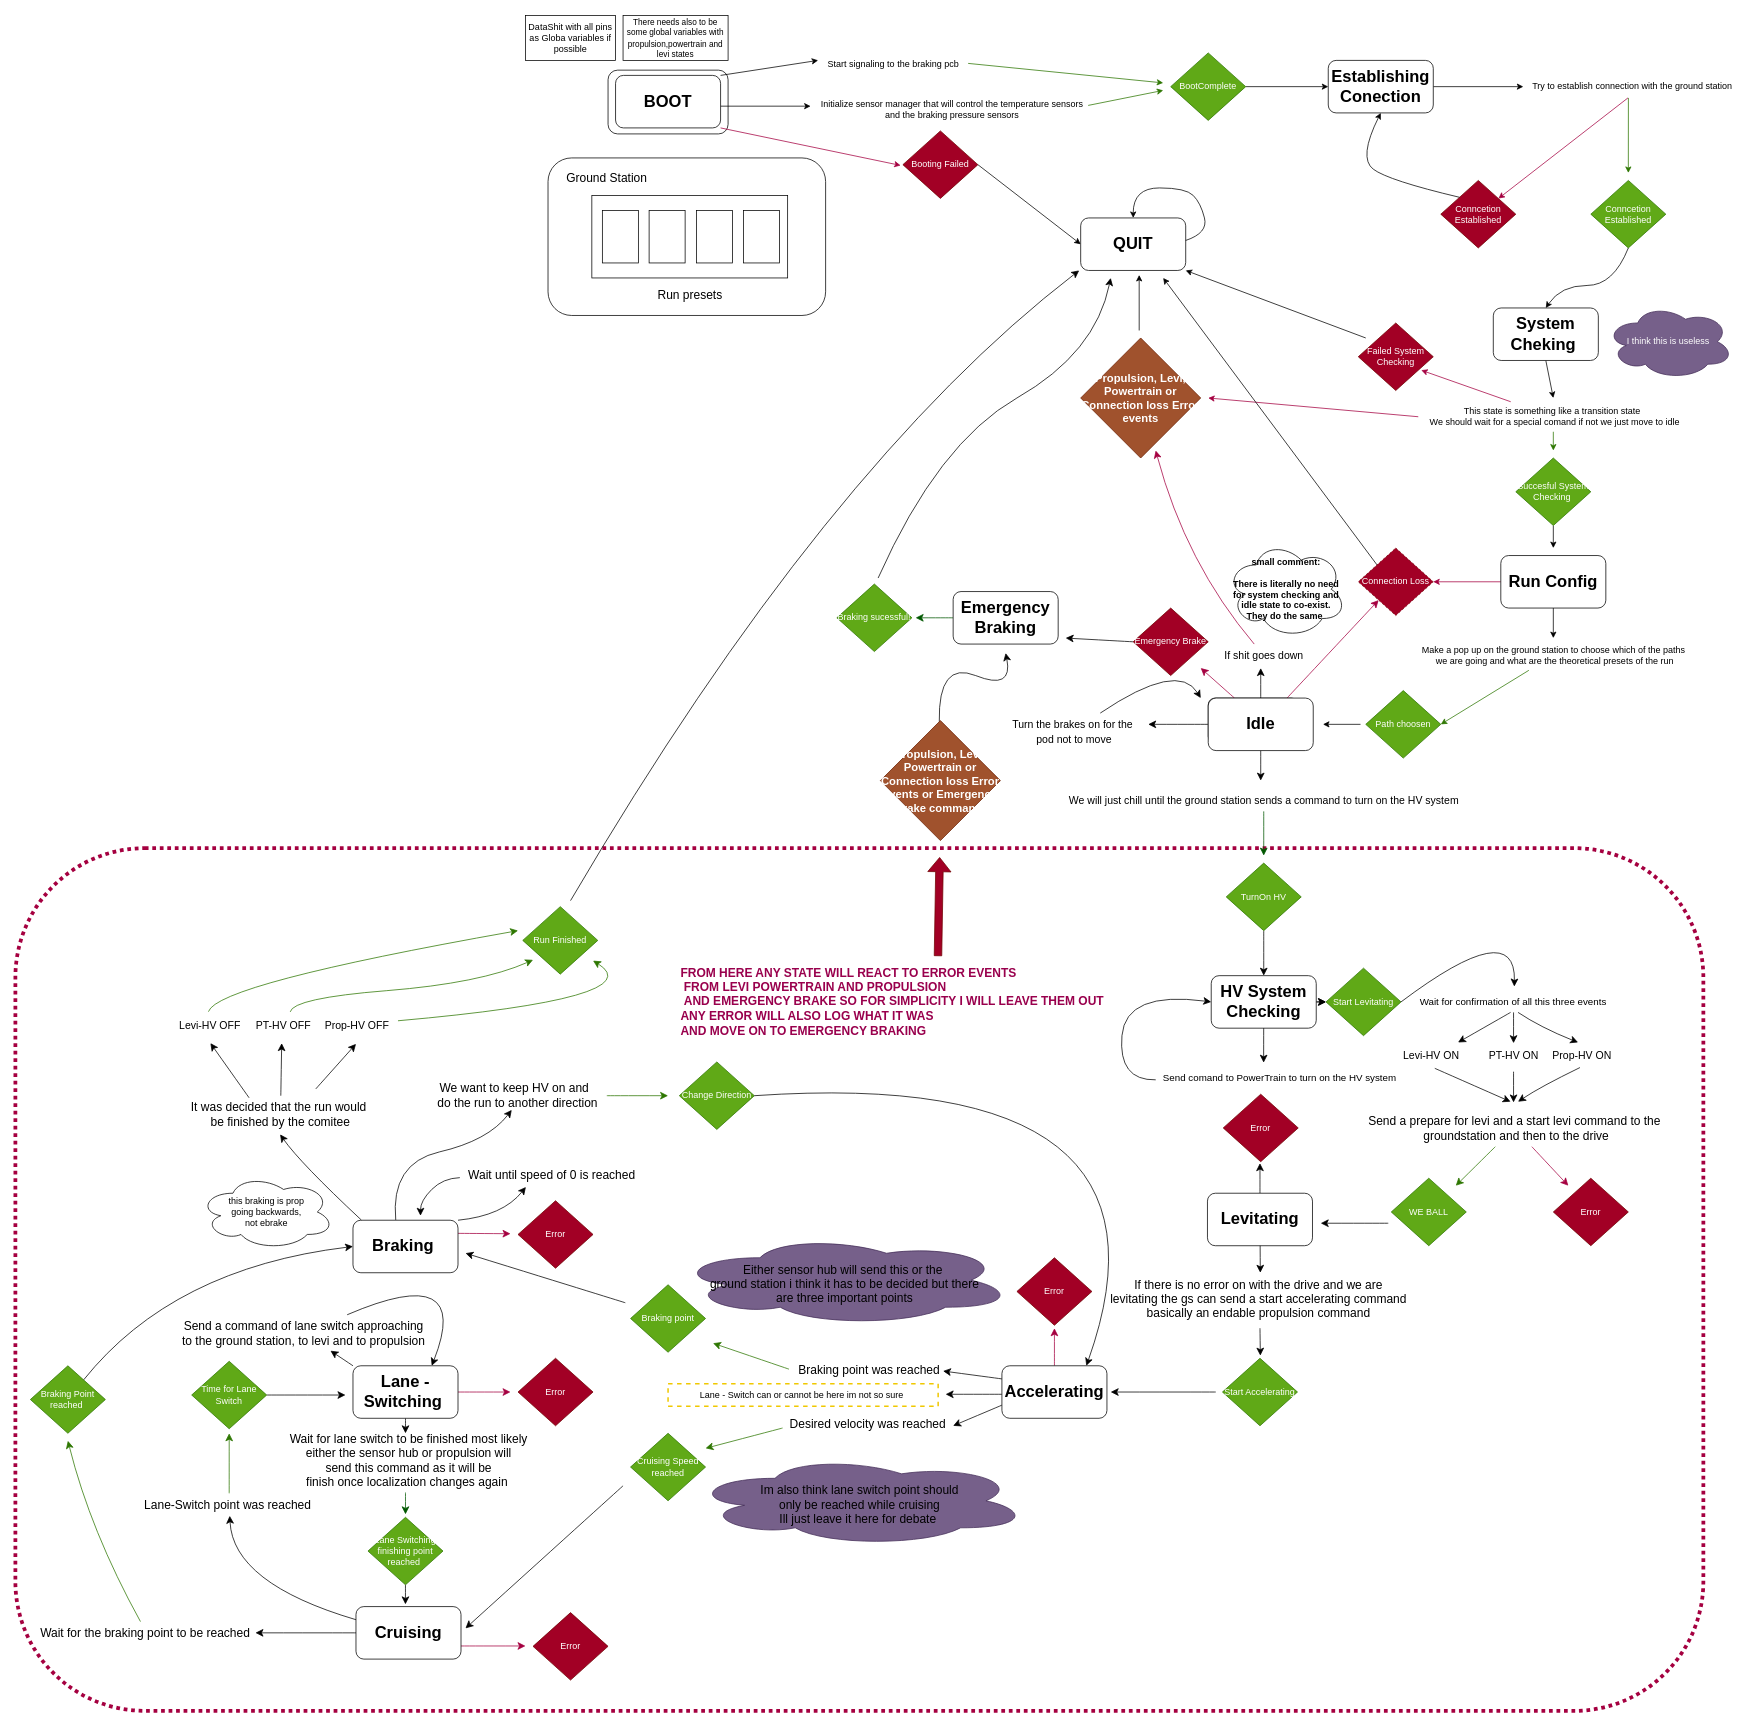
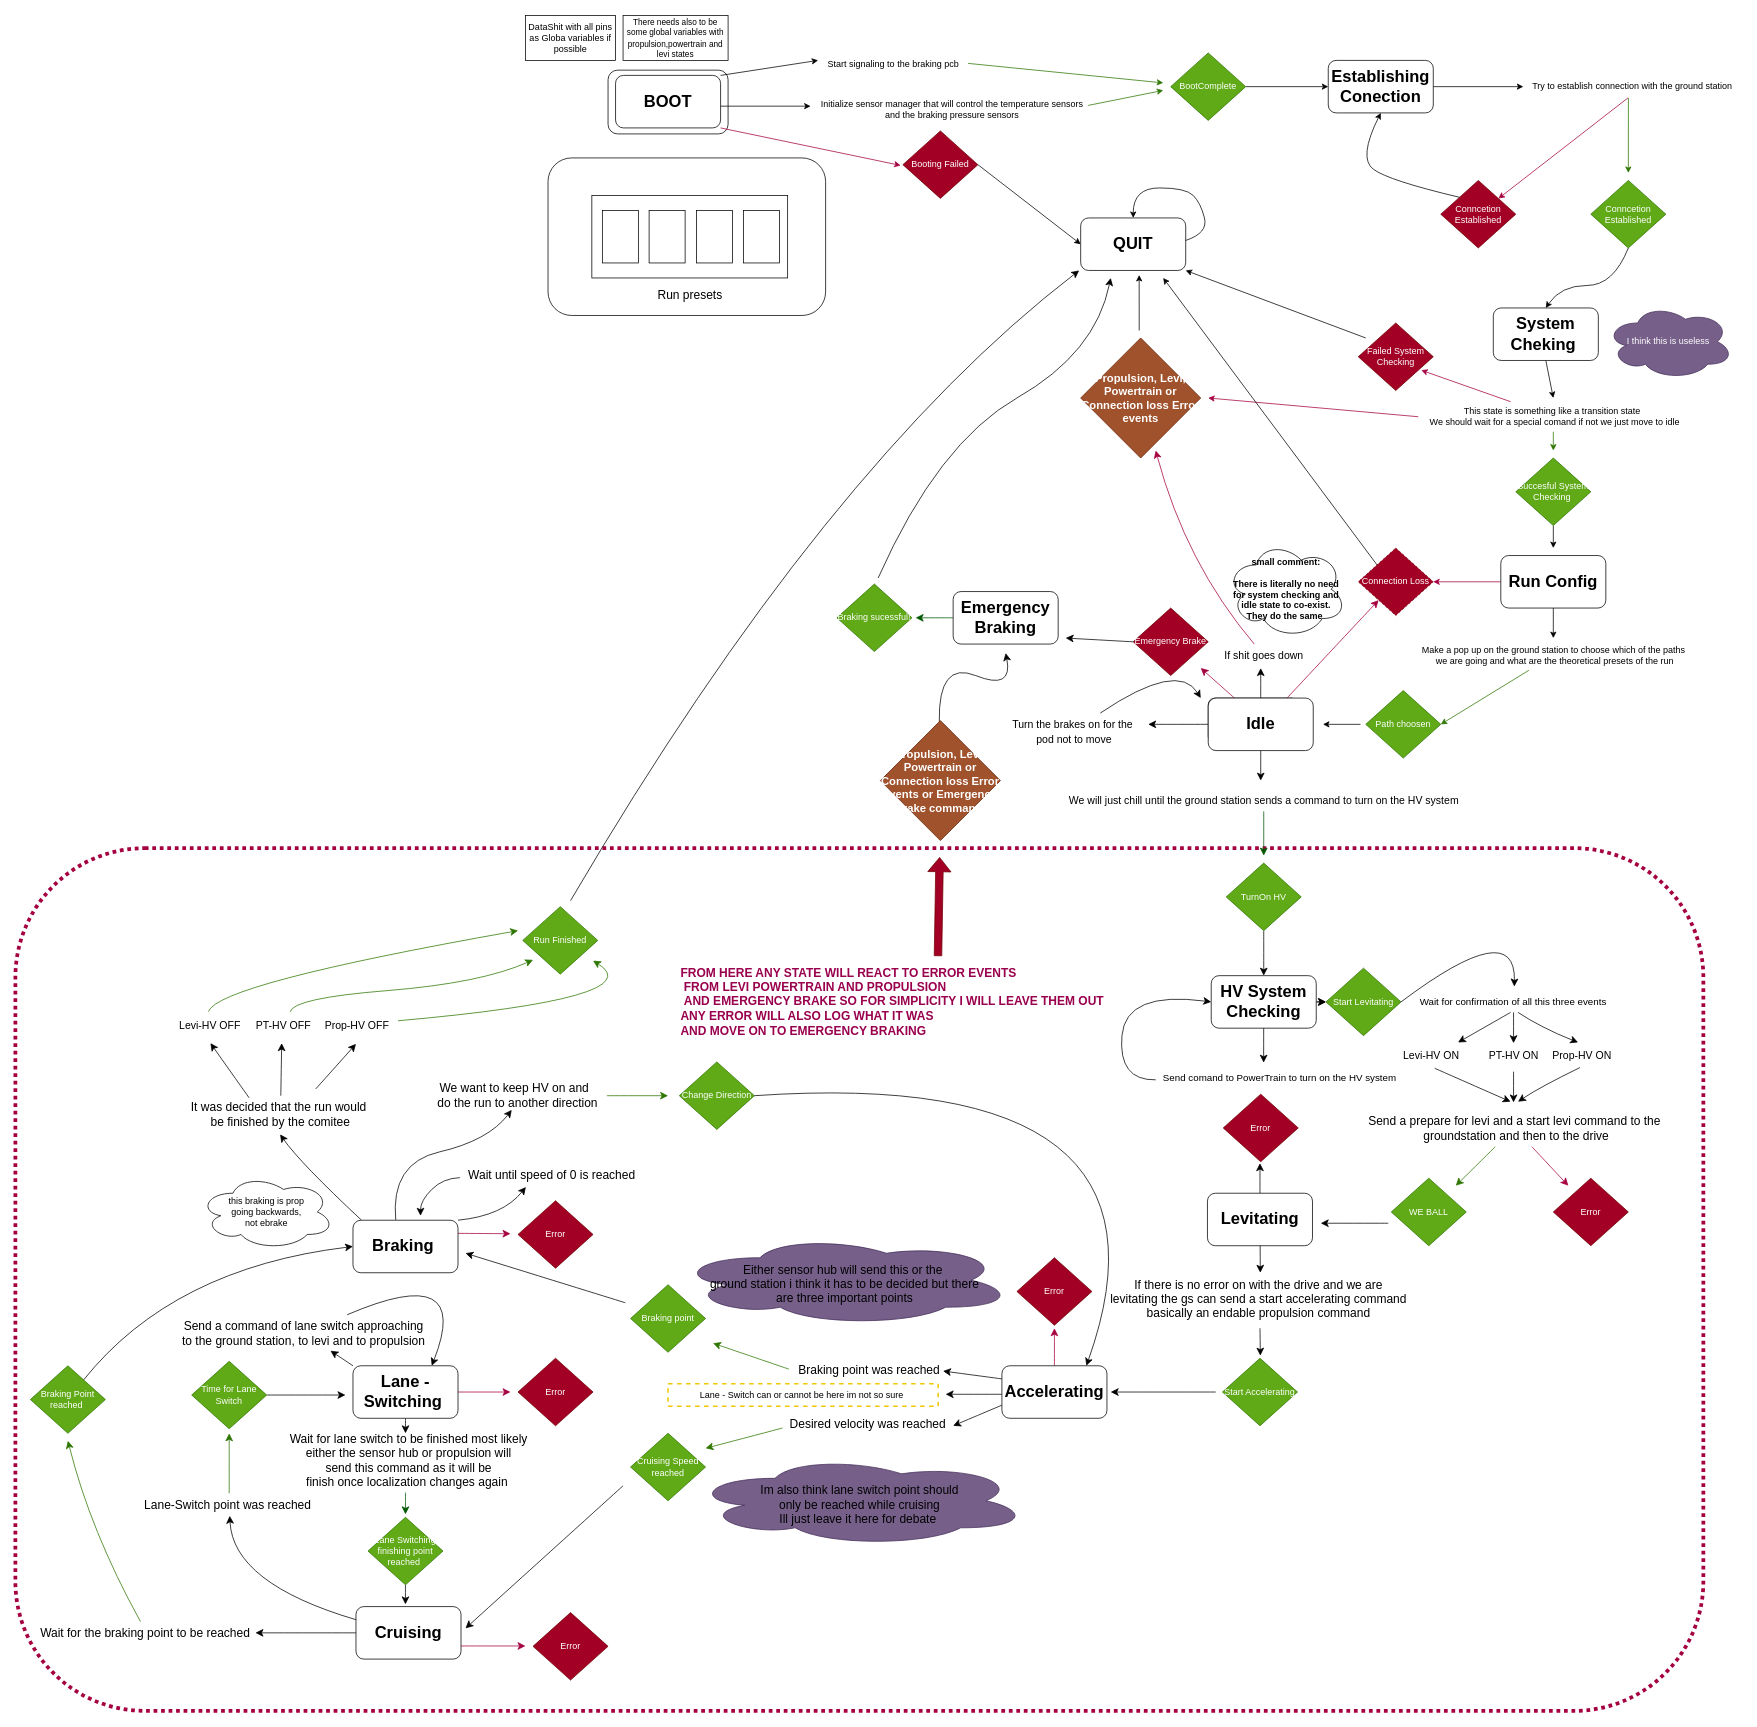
node "Ground Station": removed
